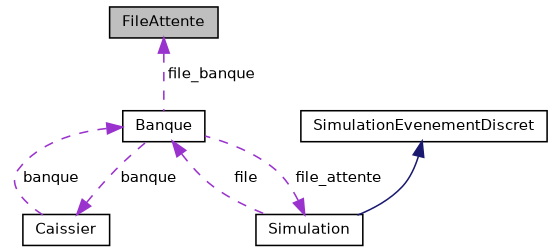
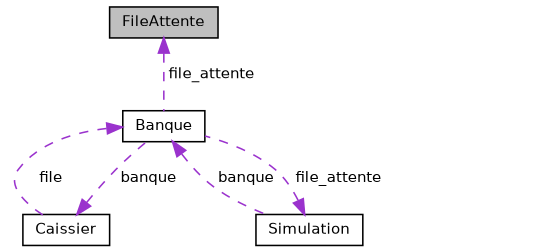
edge "Banque" -> "FileAttente": label " file_banque" -> " file_attente"
node "SimulationEvenementDiscret": removed
edge "Caissier" -> "Banque": label " banque" -> " file"
edge "Simulation" -> "Banque": label " file" -> " banque"
